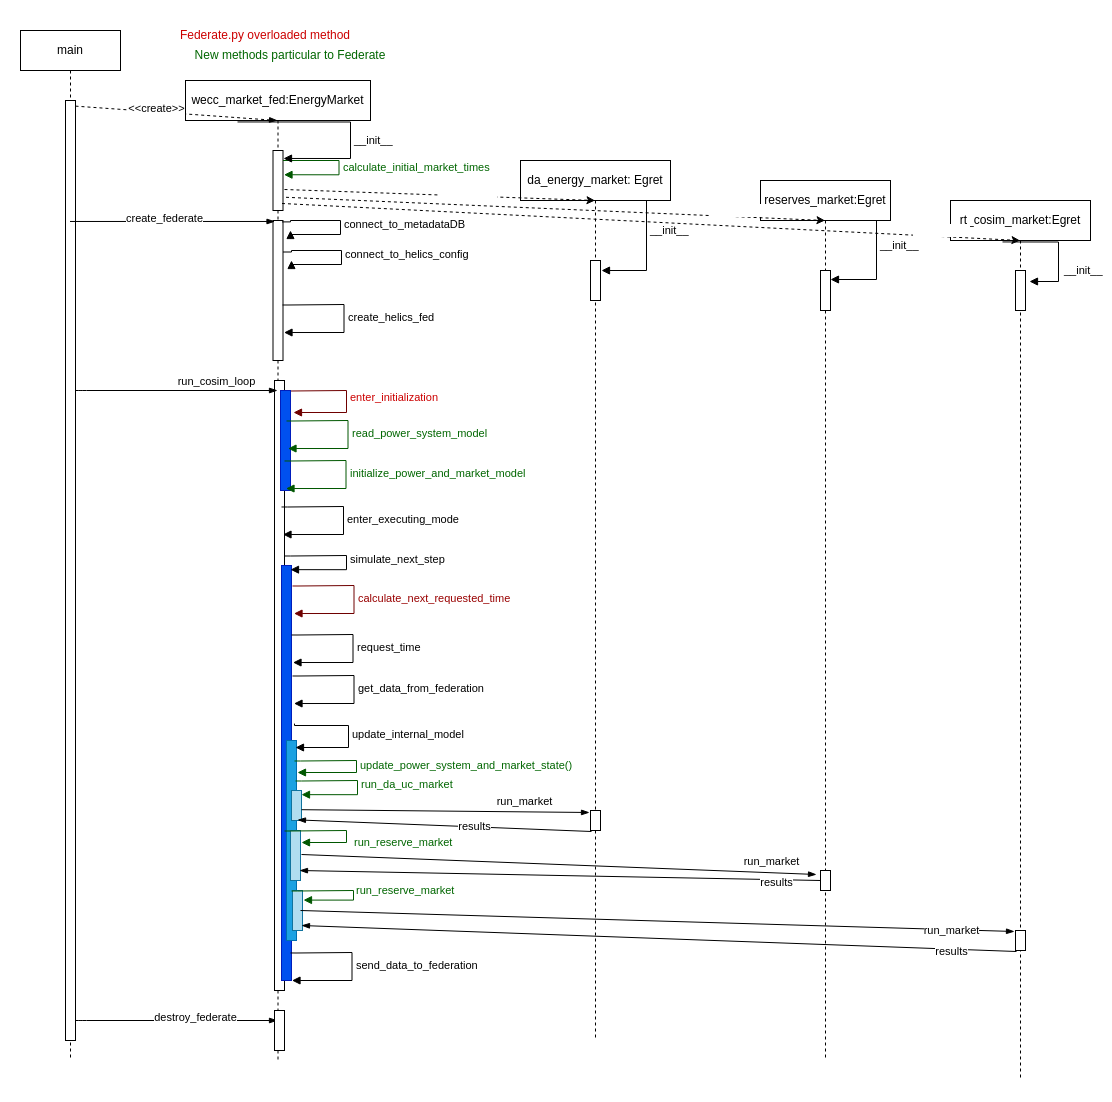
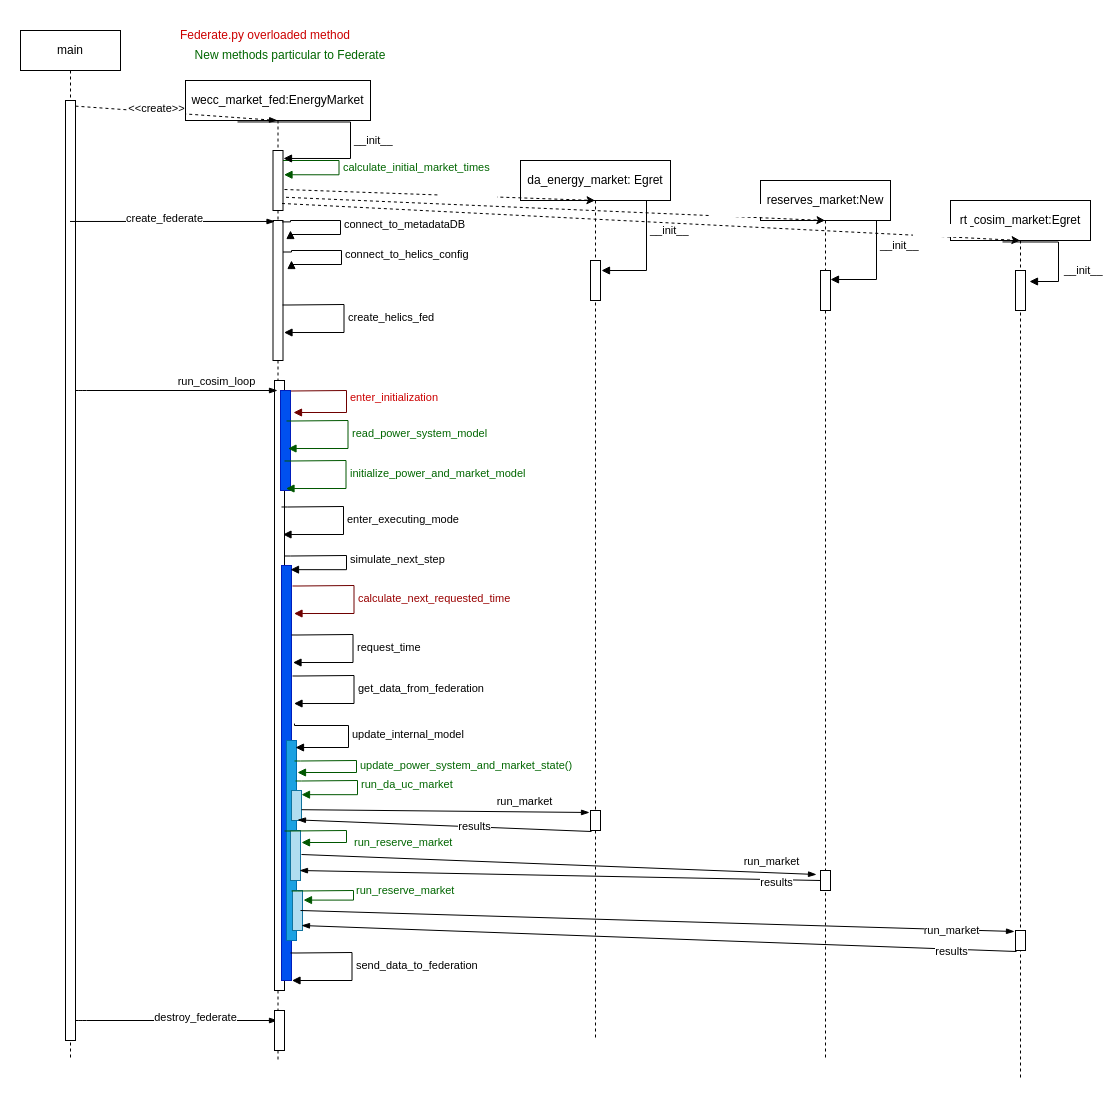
node "reserves_market:Egret": label "reserves_market:Egret" -> "reserves_market:New"
